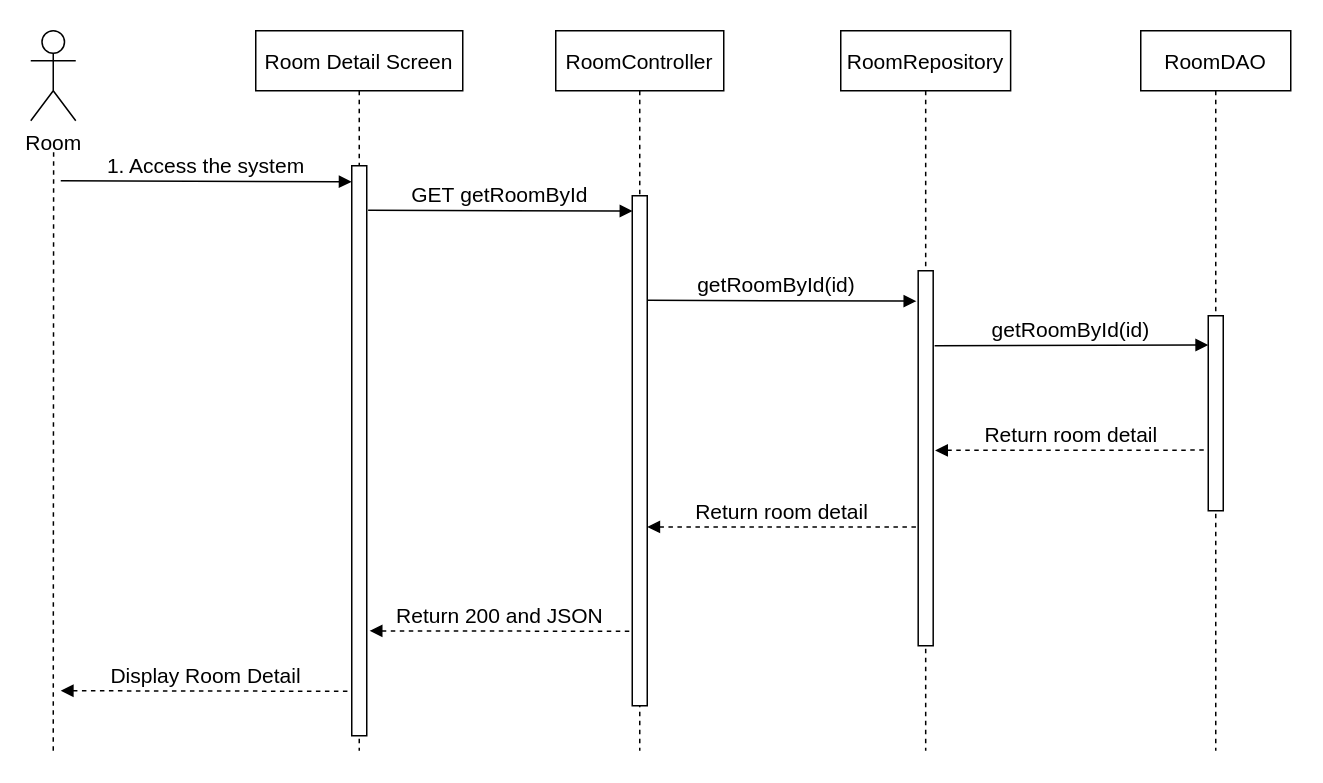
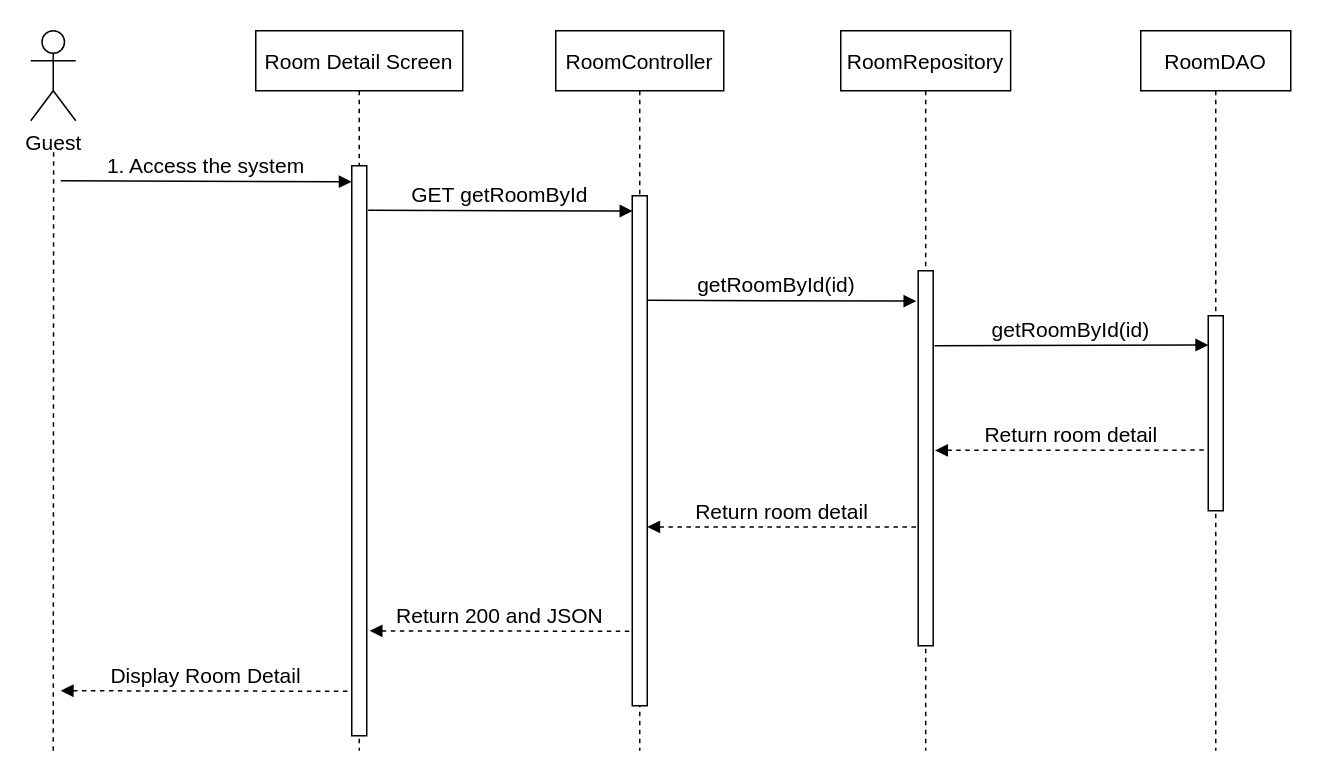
node "Room": label "Room" -> "Guest"
